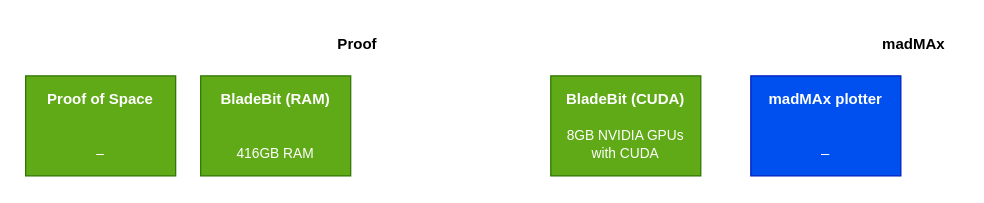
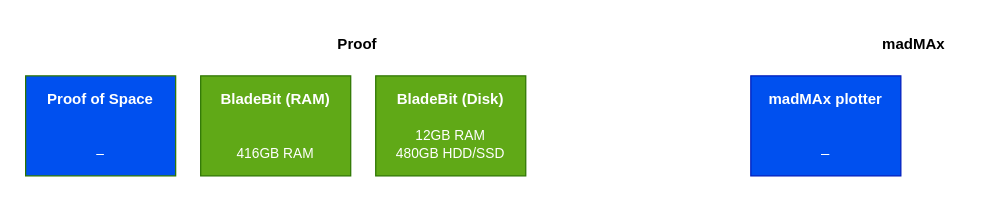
node "Proof of Space –": fillcolor #60a917 -> #0050ef
node "BladeBit (Disk) 12GB RAM 480GB HDD/SSD": added
node "BladeBit (CUDA) 8GB NVIDIA GPUs with CUDA": removed
